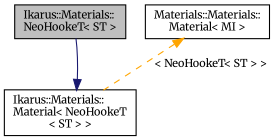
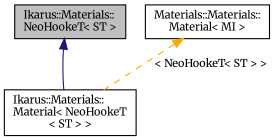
edge "Ikarus::Materials:: NeoHookeT< ST >" -> "Ikarus::Materials:: Material< NeoHookeT < ST > >": reversed
